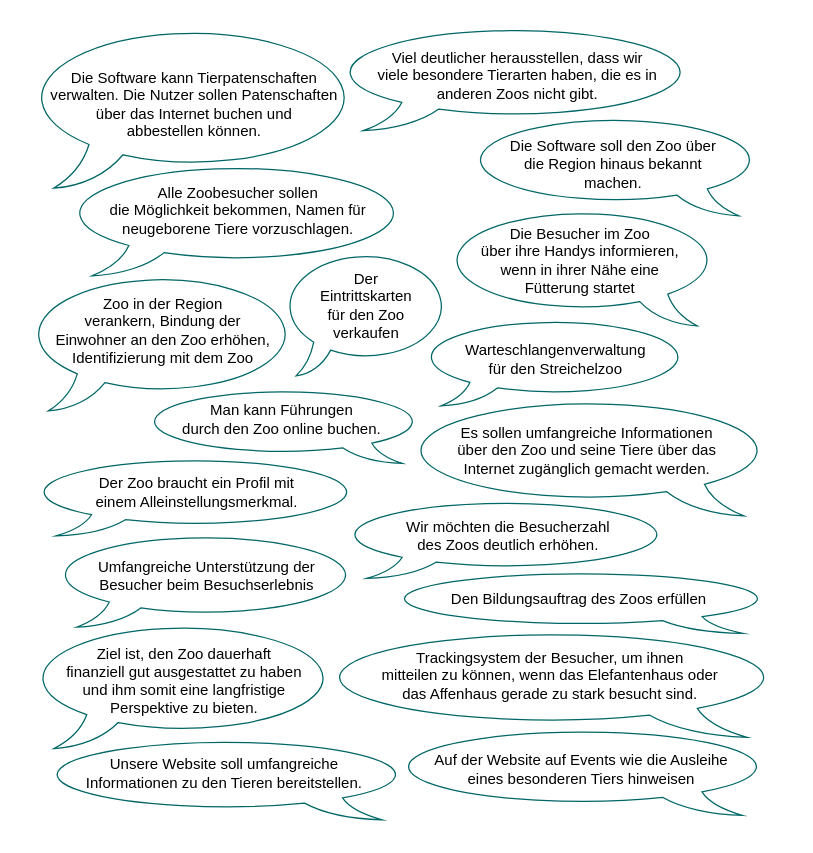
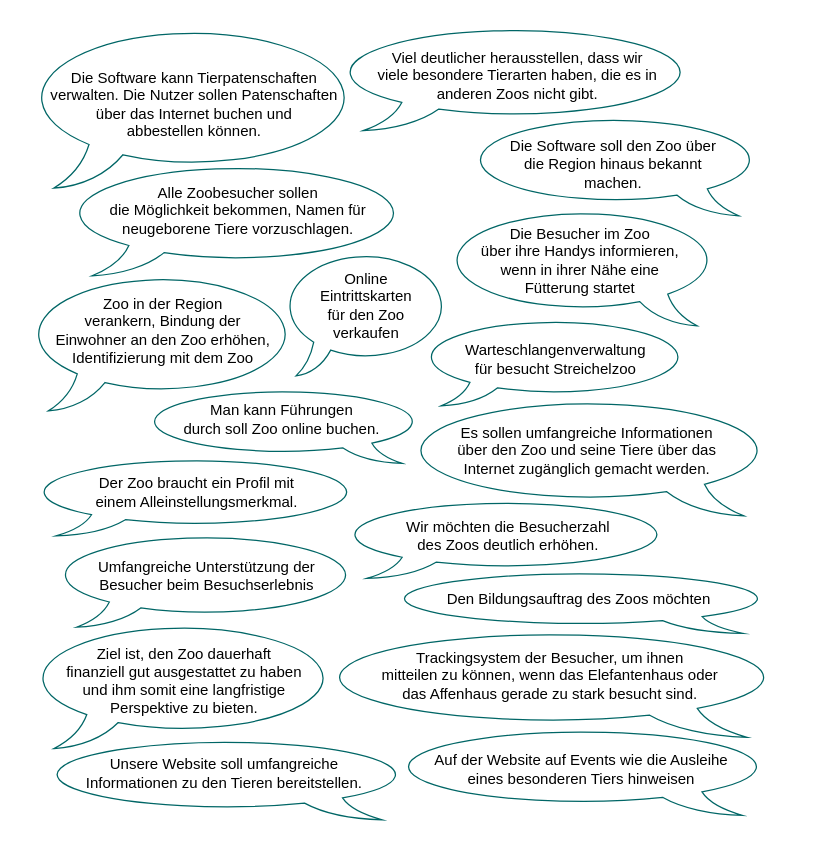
node "Der Eintrittskarten für den Zoo verkaufen": label "Der Eintrittskarten für den Zoo verkaufen" -> "Online Eintrittskarten für den Zoo verkaufen"
node "Warteschlangenverwaltung für den Streichelzoo": label "Warteschlangenverwaltung für den Streichelzoo" -> "Warteschlangenverwaltung für besucht Streichelzoo"
node "Man kann Führungen durch den Zoo online buchen.": label "Man kann Führungen durch den Zoo online buchen." -> "Man kann Führungen durch soll Zoo online buchen."
node "Den Bildungsauftrag des Zoos erfüllen": label "Den Bildungsauftrag des Zoos erfüllen" -> "Den Bildungsauftrag des Zoos möchten"
